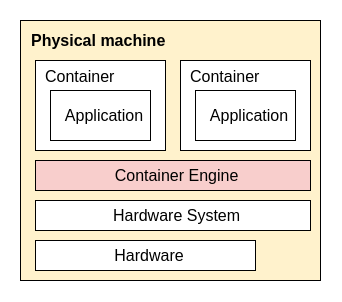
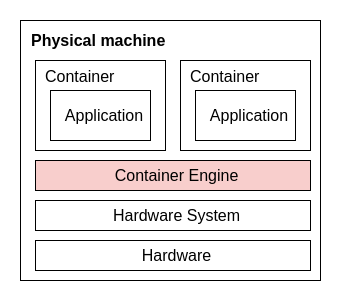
node "Physical machine": fillcolor #fff2cc -> #ffffff
node "Hardware": size 220x30 -> 275x30
